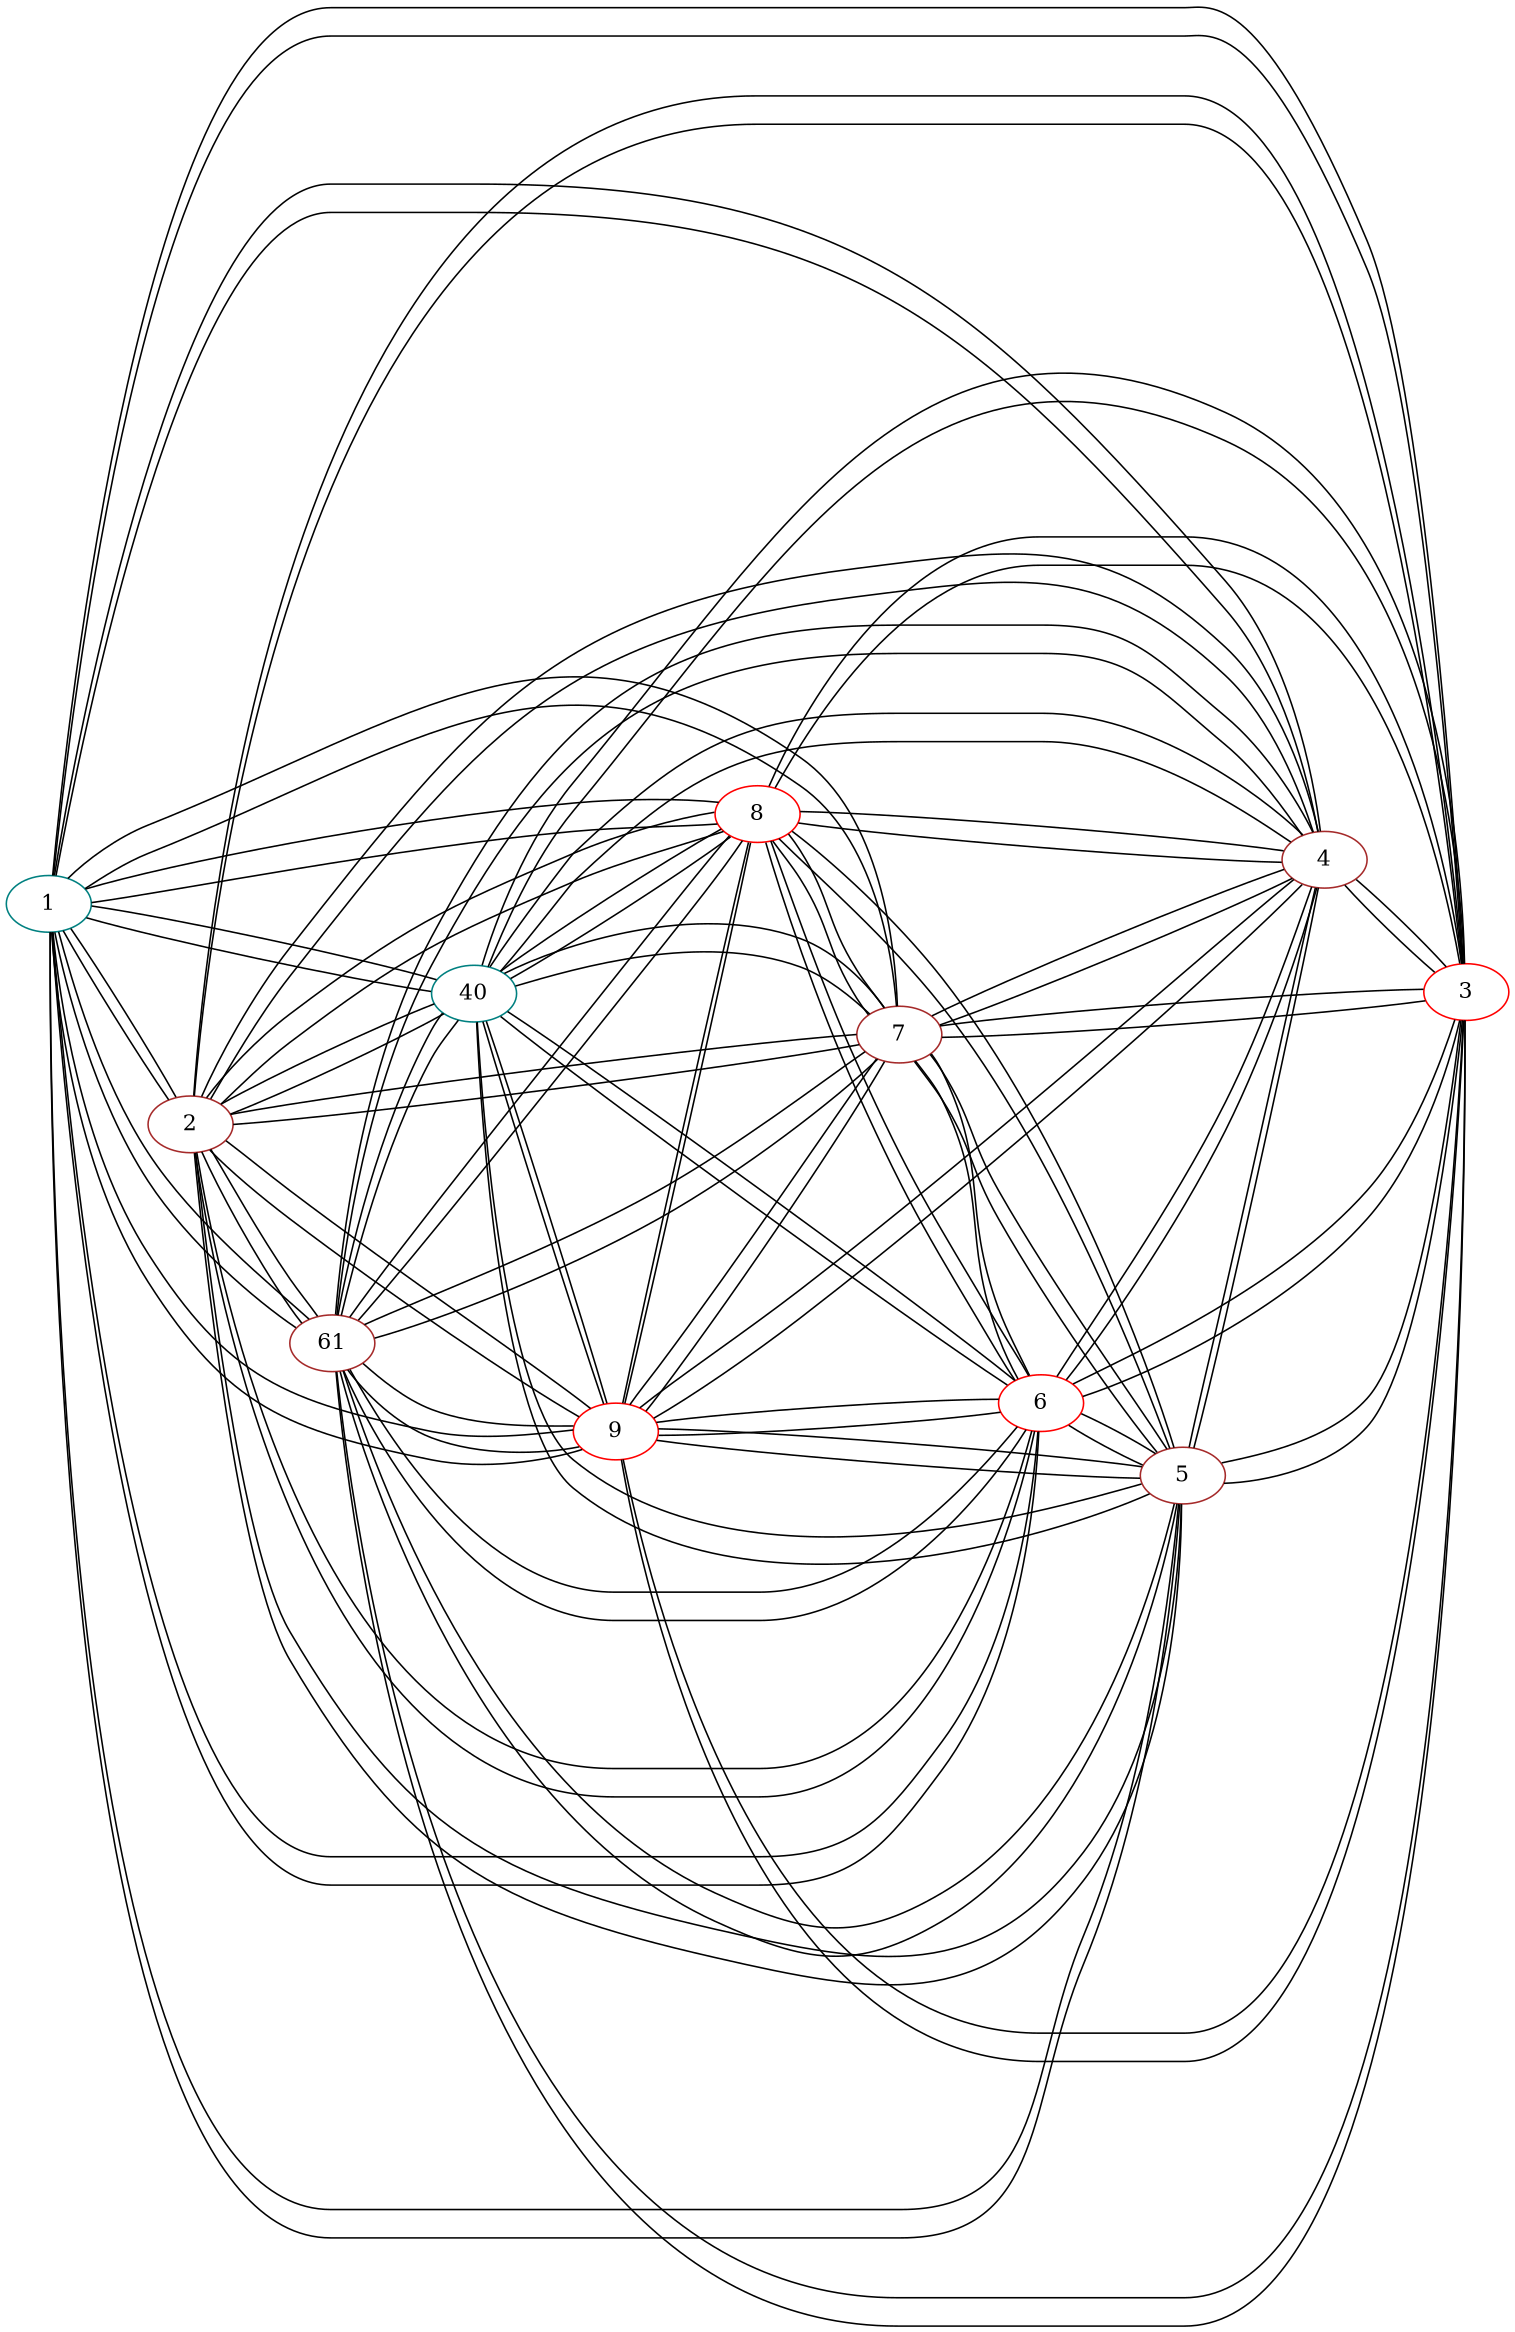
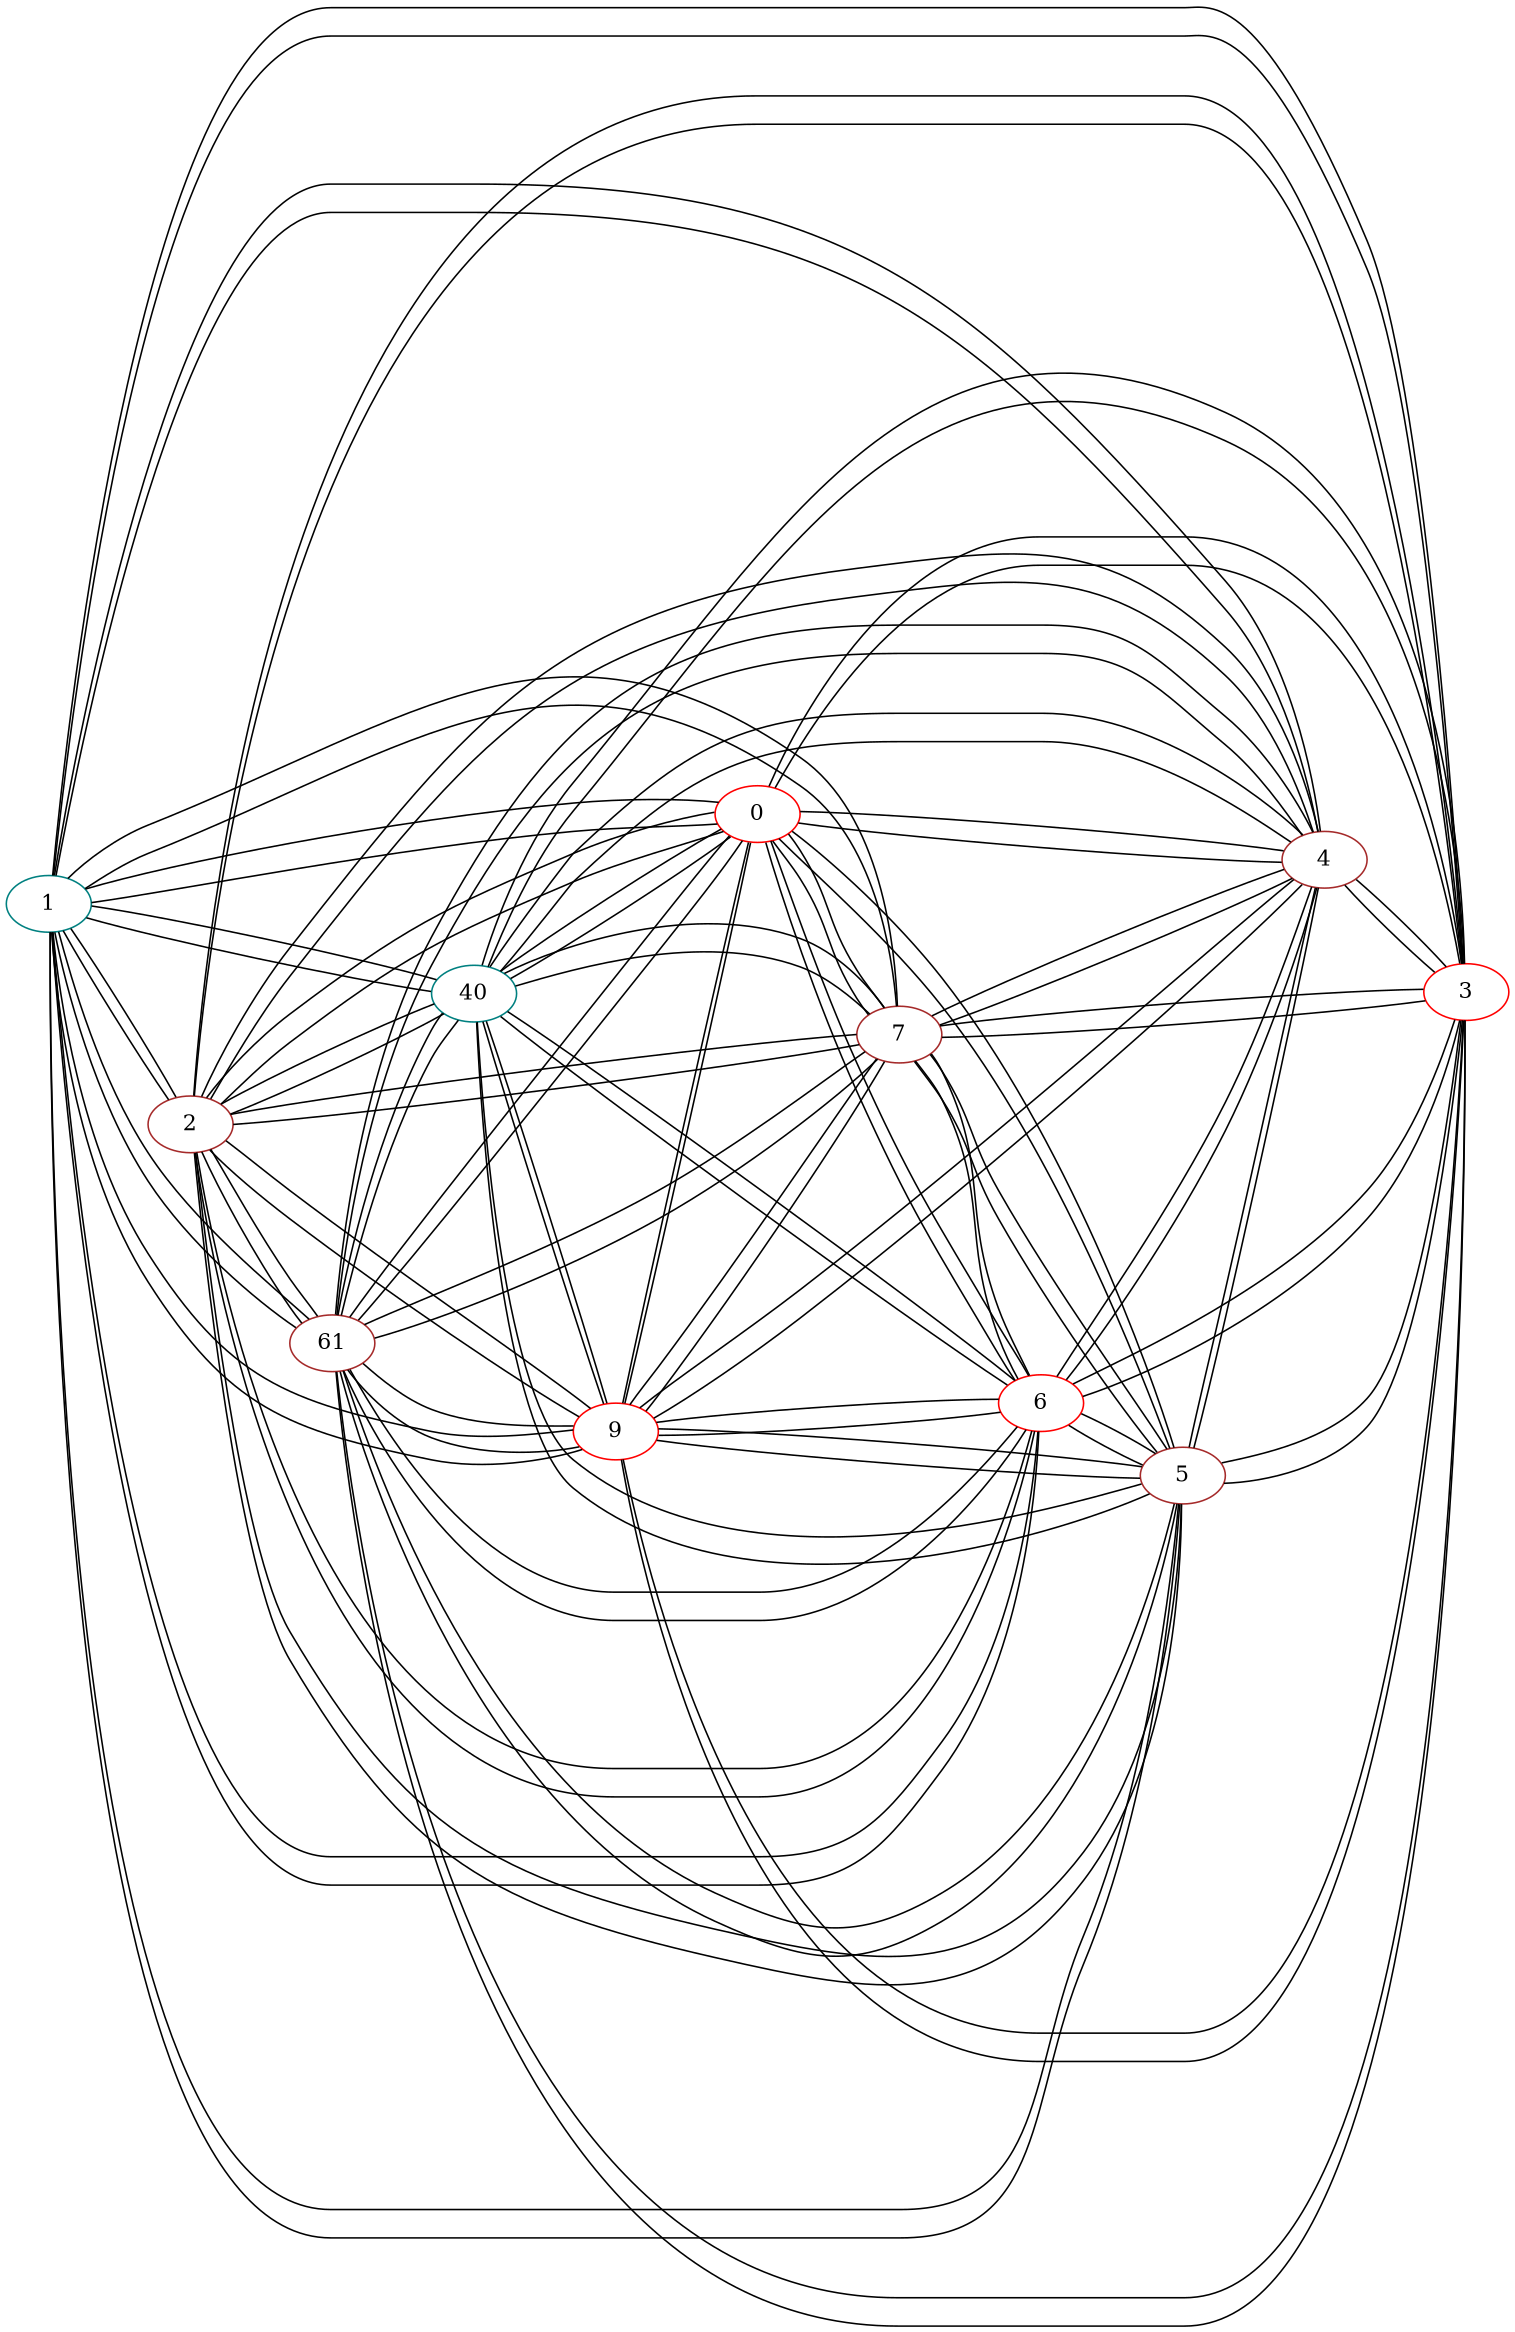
node "8": label "8" -> "0"
